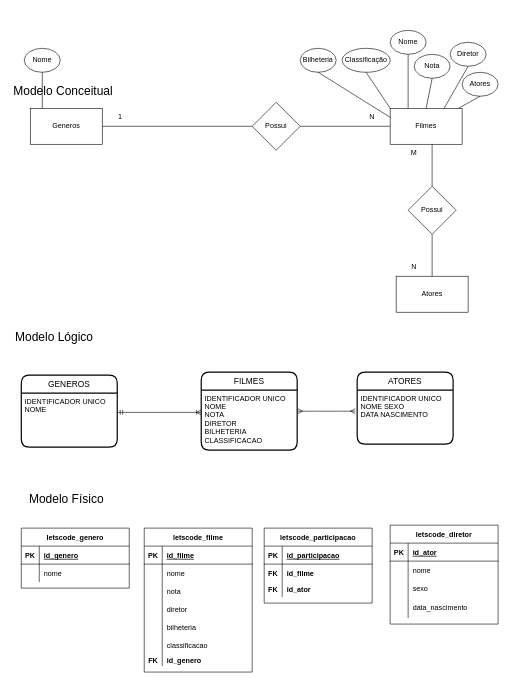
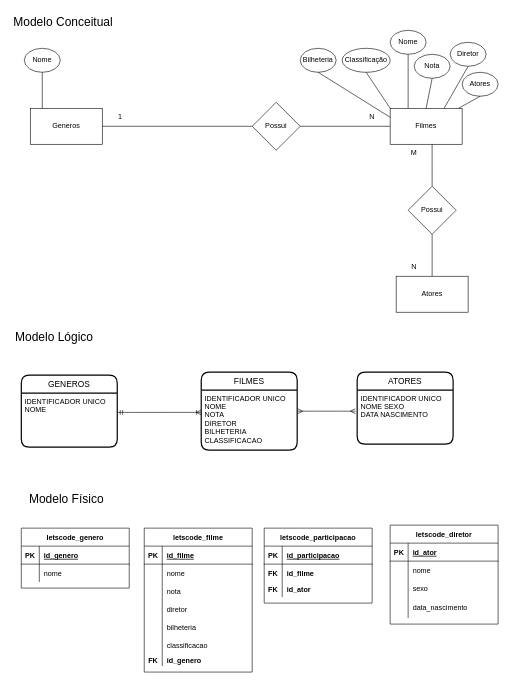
node "Modelo Conceitual": moved (63, 90) -> (63, 21)
